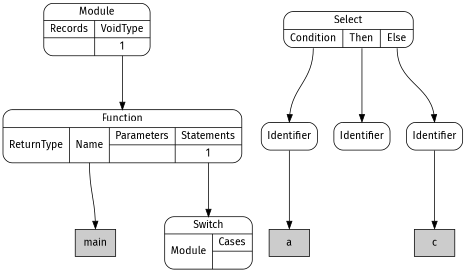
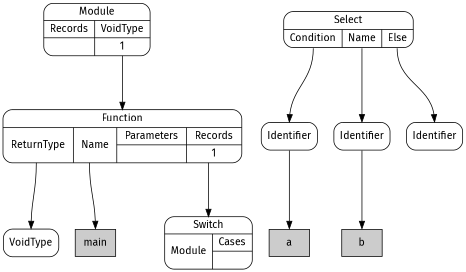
node "Select": text "Then" -> "Name"
node "Function": text "Statements" -> "Records"
node "VoidType": added
node "b": added
node "c": removed
